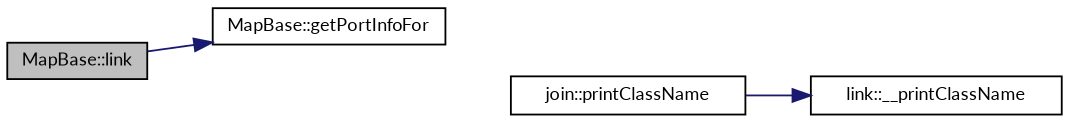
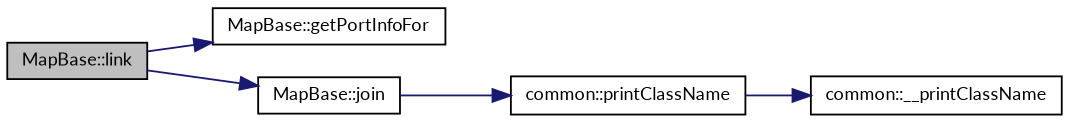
node "MapBase::join": added
node "join::printClassName": label "join::printClassName" -> "common::printClassName"
node "link::__printClassName": label "link::__printClassName" -> "common::__printClassName"
